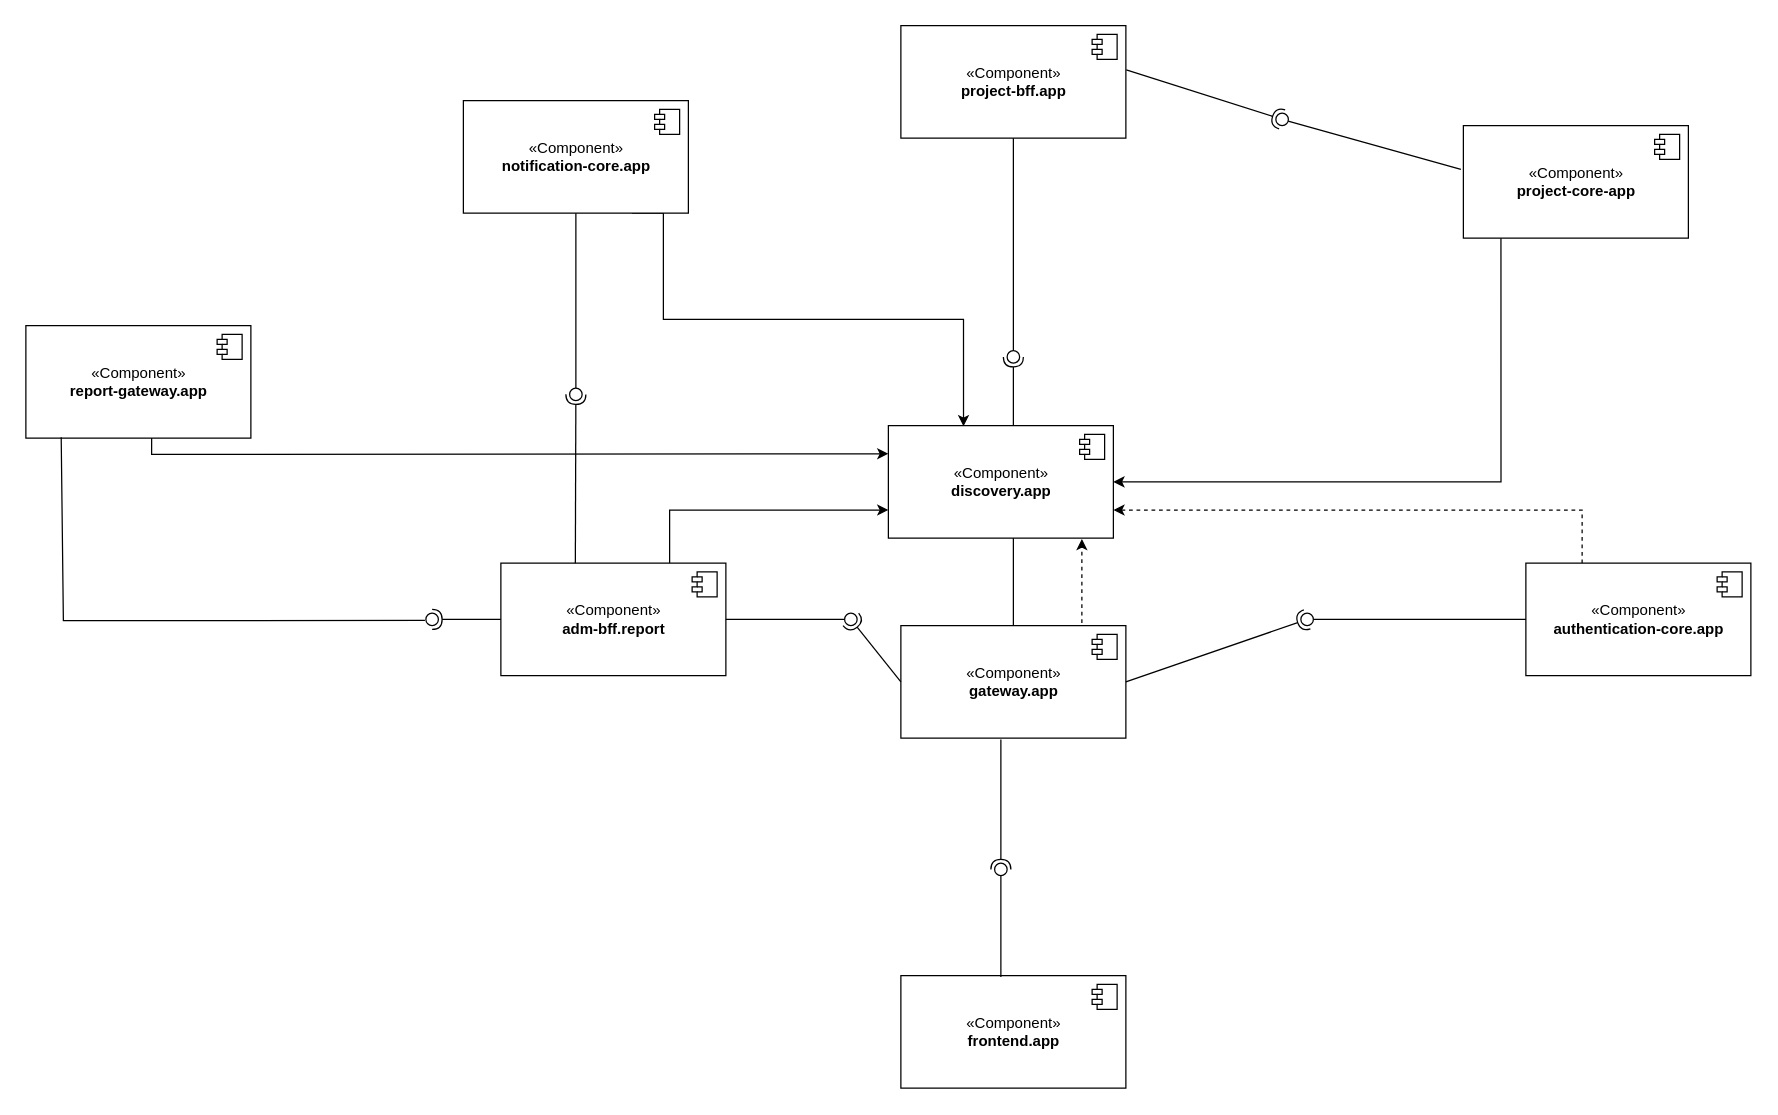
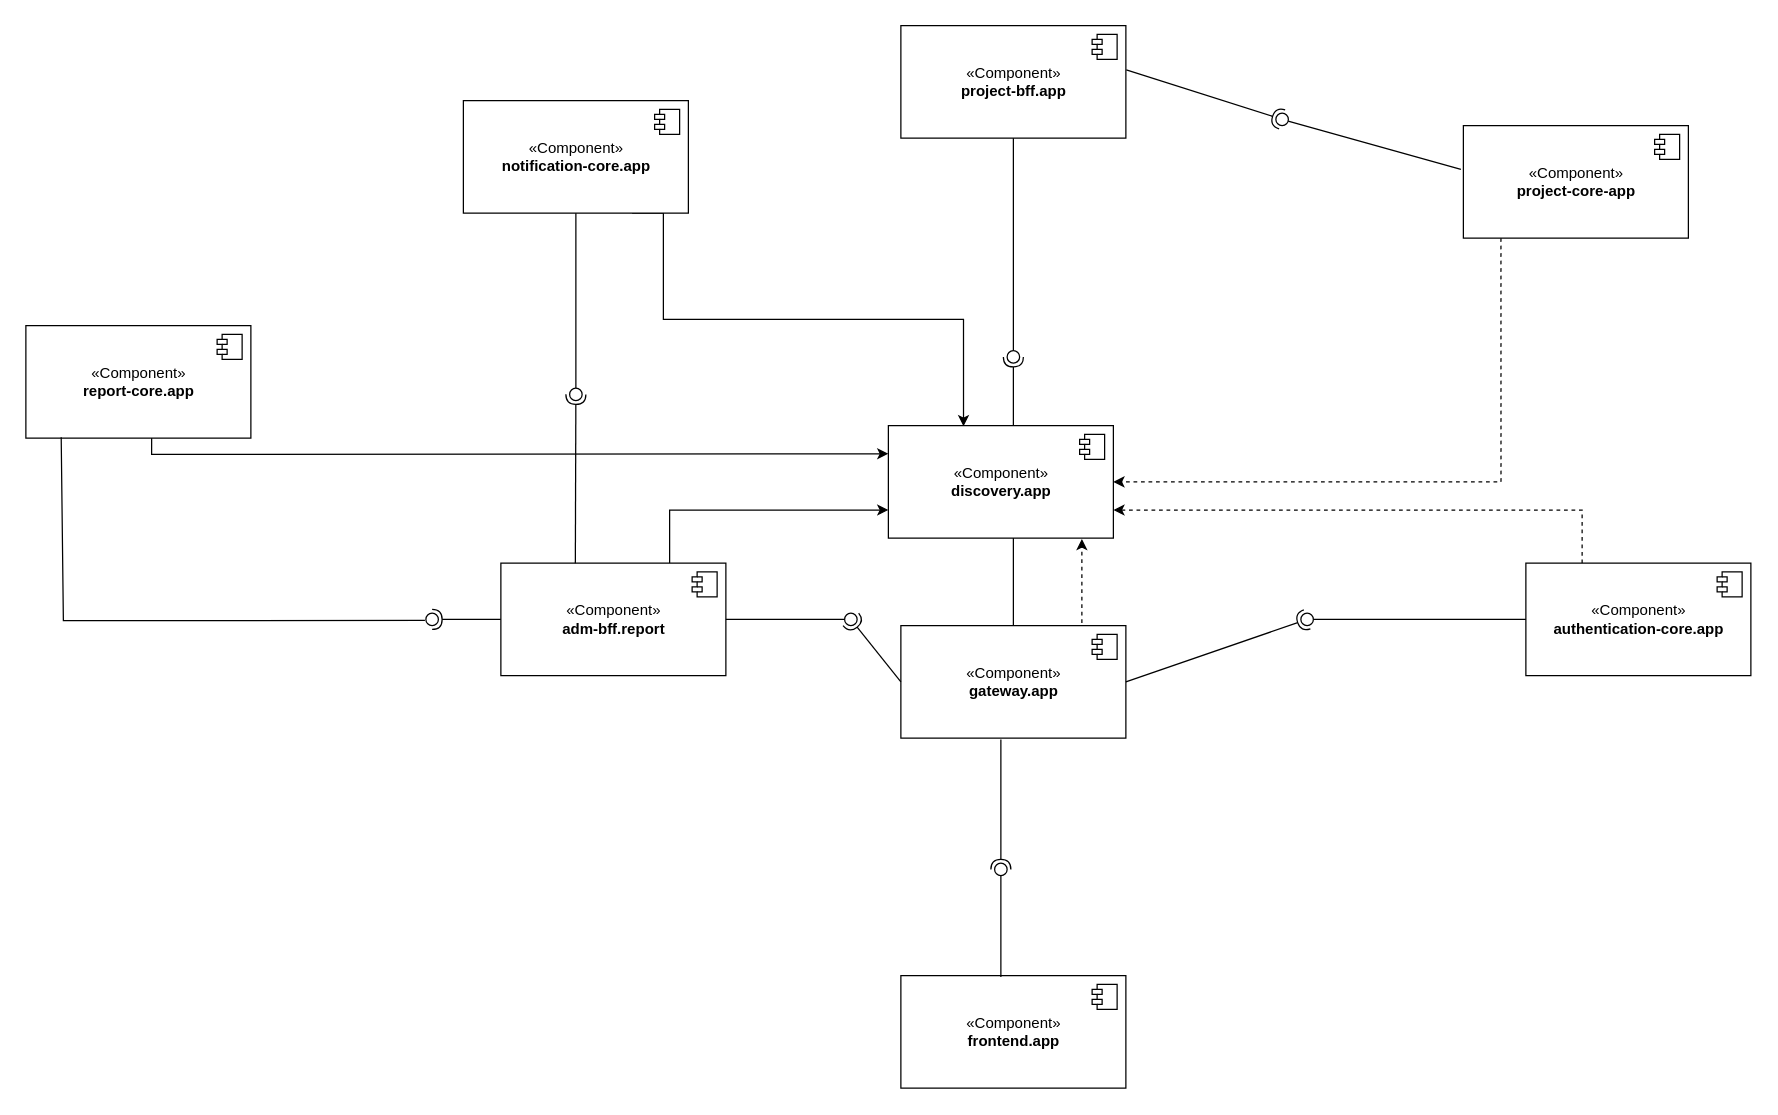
node "«Component» report-gateway.app": label "«Component» report-gateway.app" -> "«Component» report-core.app"
edge "«Component» project-core-app" -> "«Component» discovery.app": style solid -> dashed
